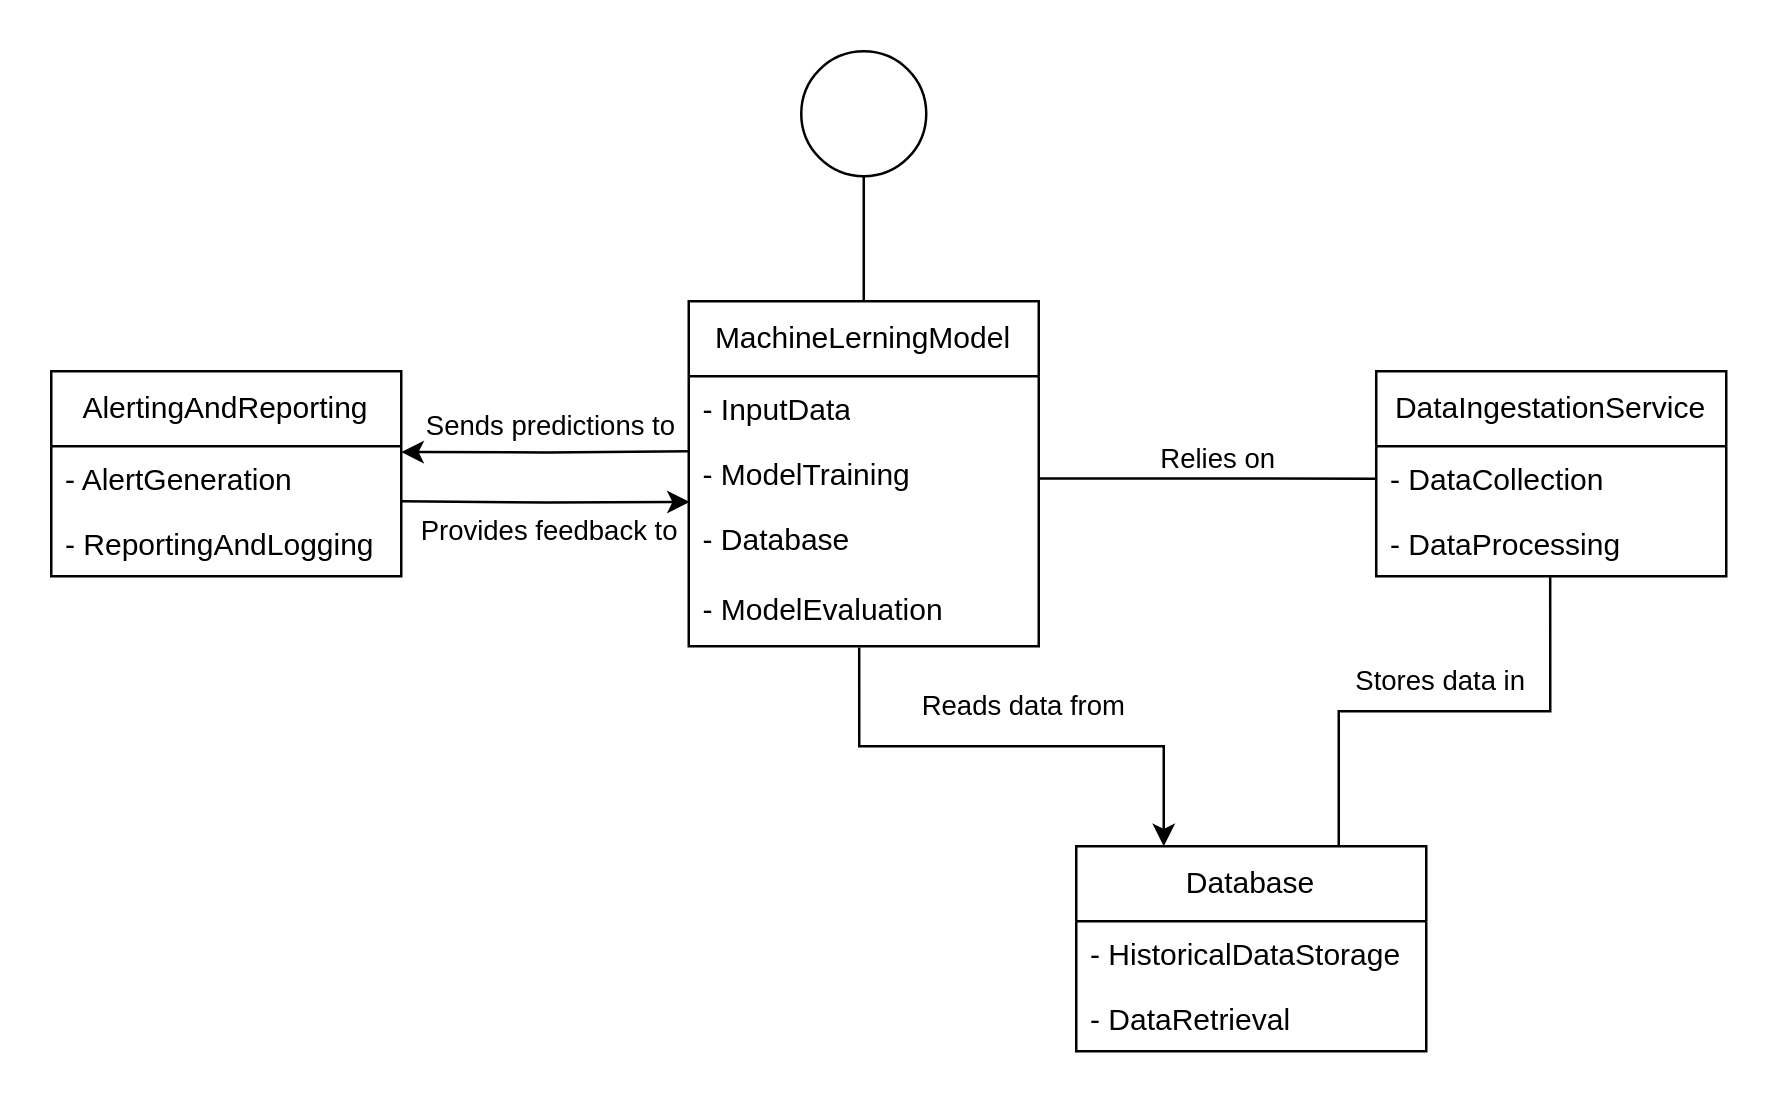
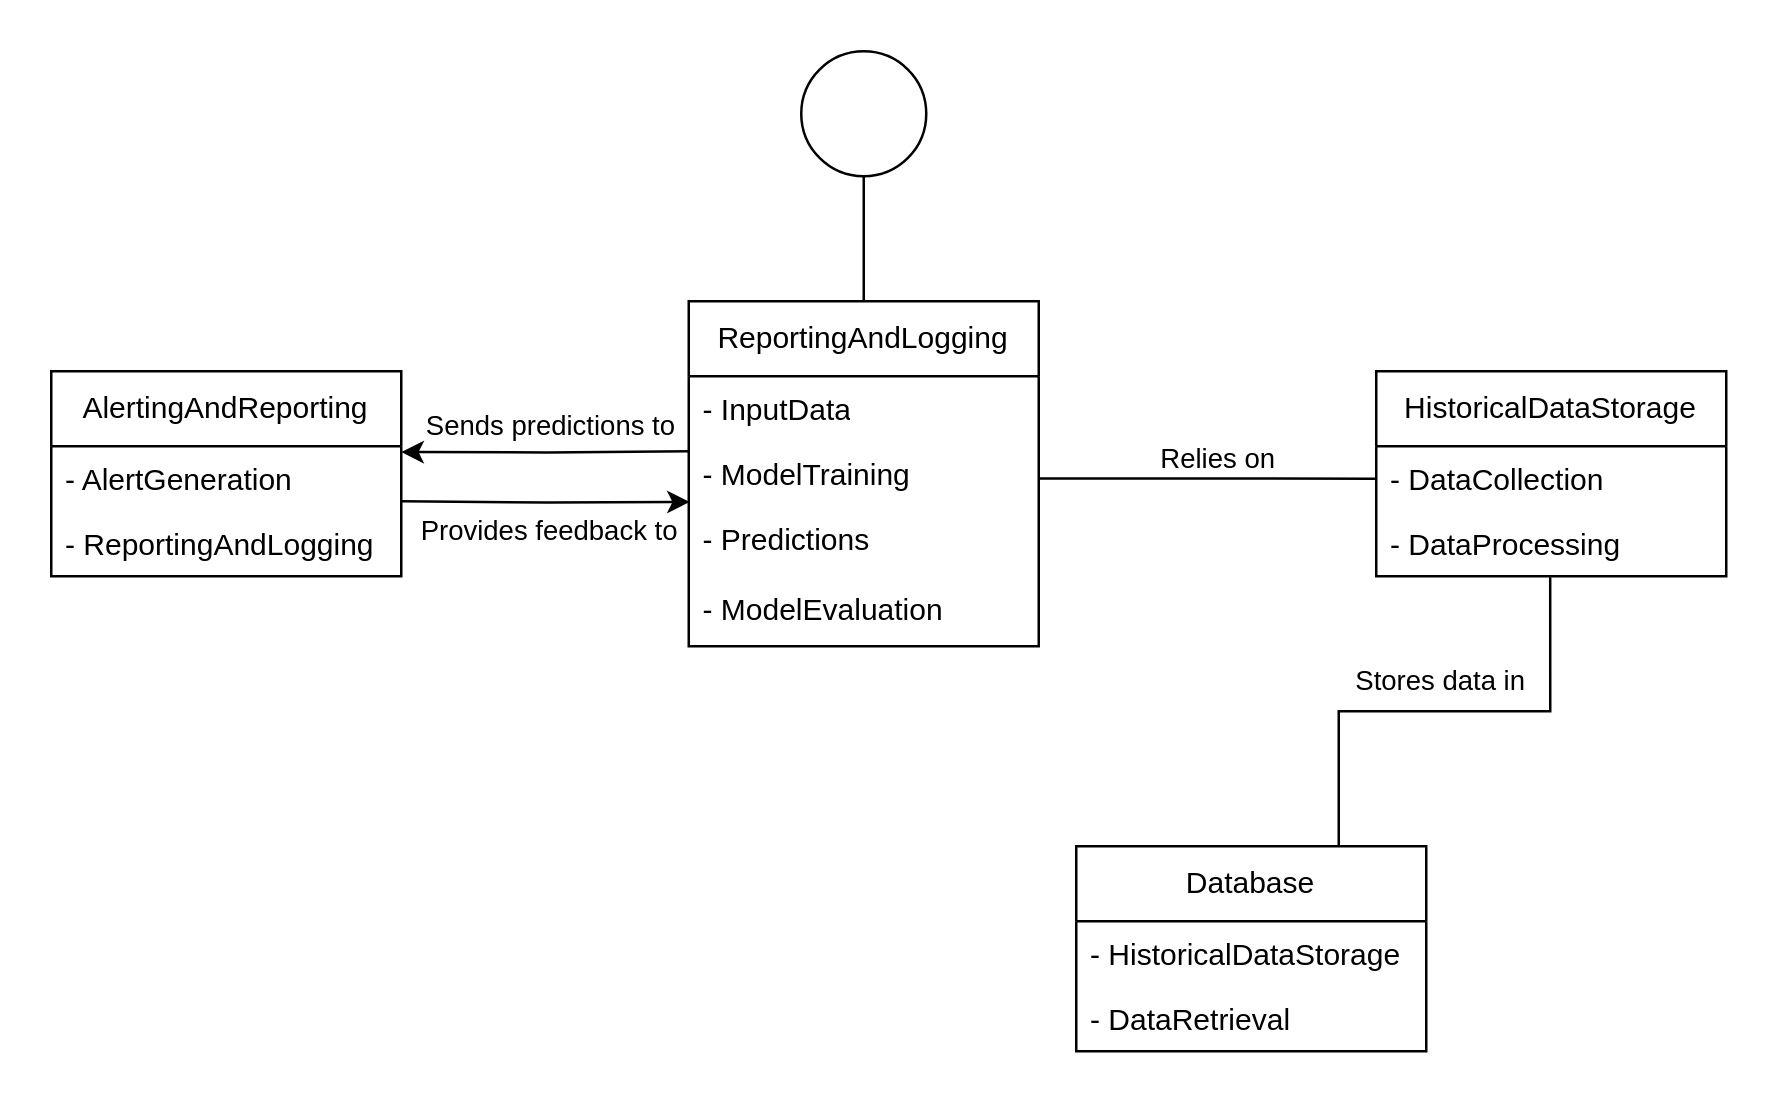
node "MachineLerningModel": label "MachineLerningModel" -> "ReportingAndLogging"
node "DataIngestationService": label "DataIngestationService" -> "HistoricalDataStorage"
node "- Database": label "- Database" -> "- Predictions"
edge "- ModelEvaluation" -> "Database": removed, label "Reads data from"
